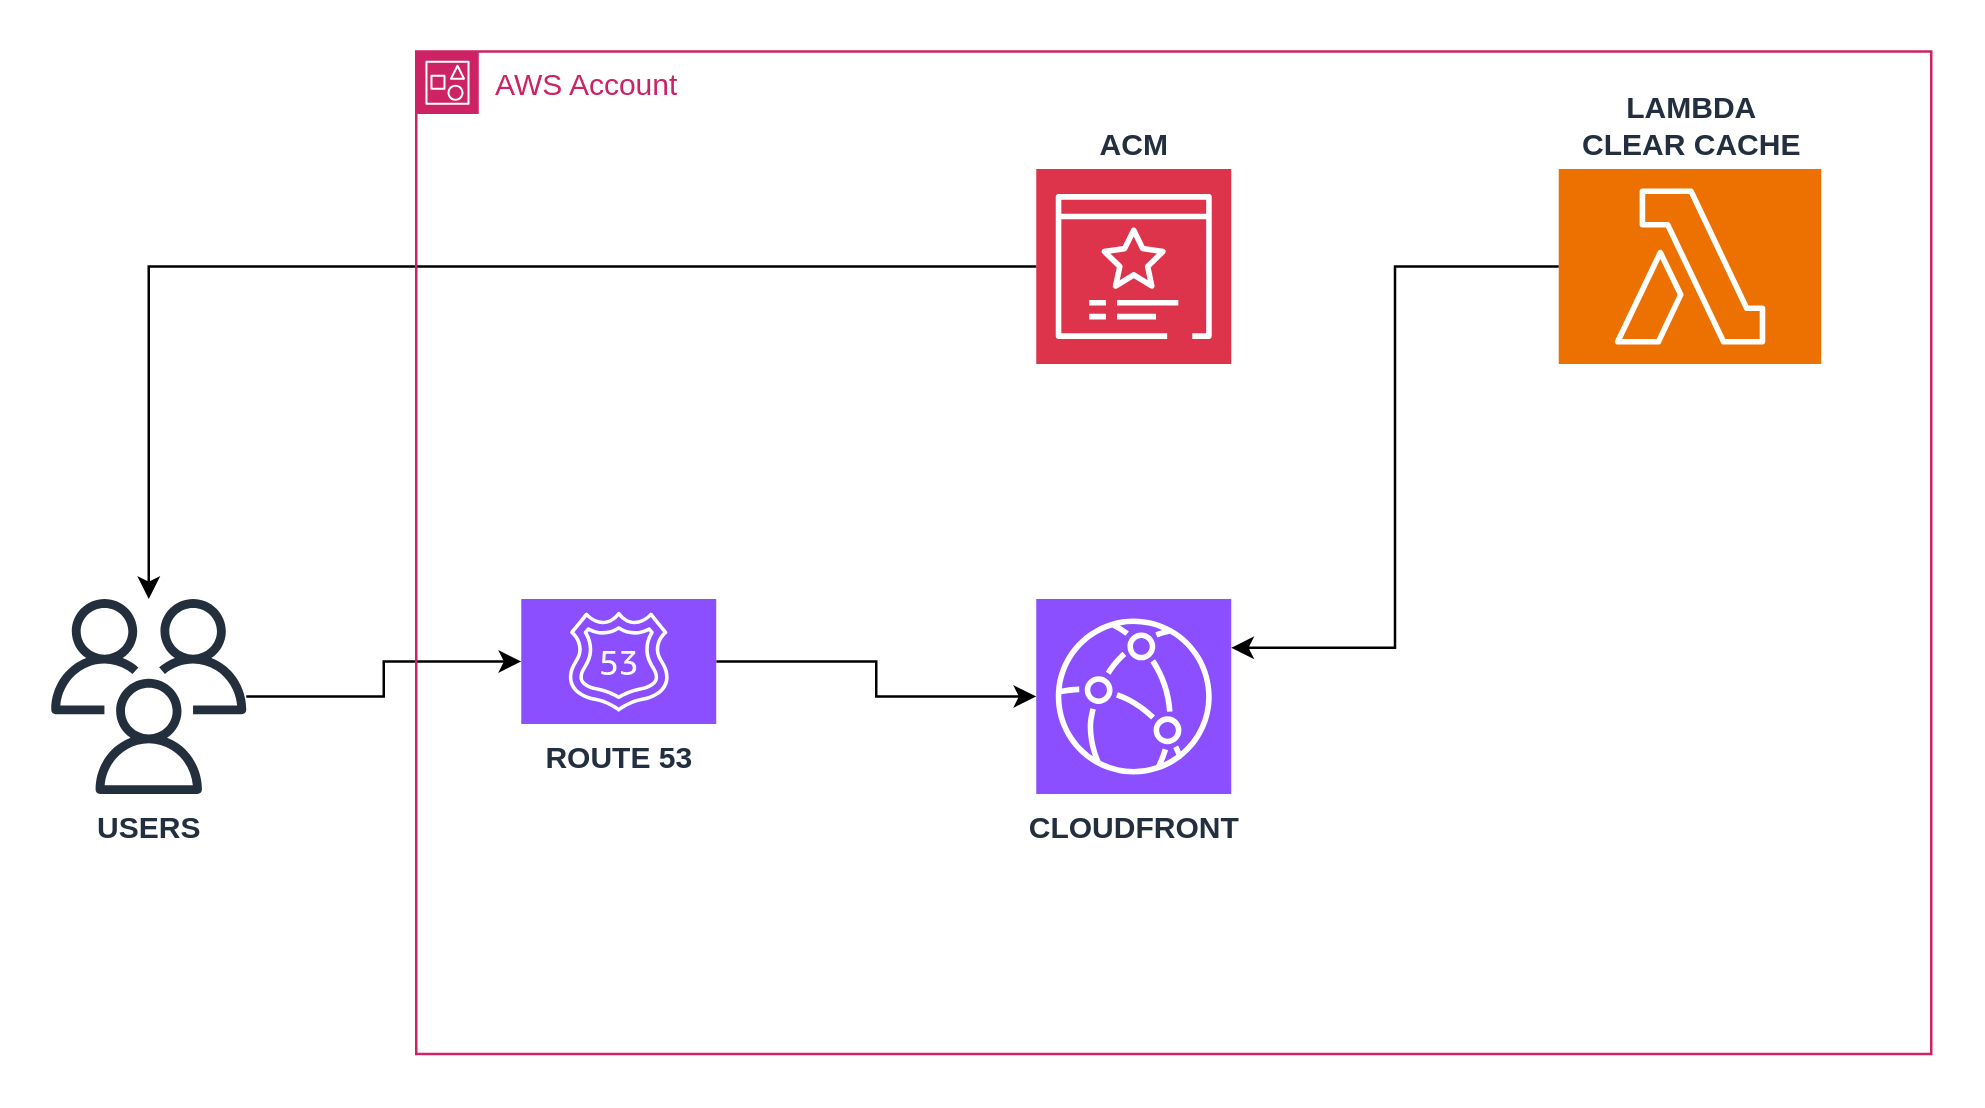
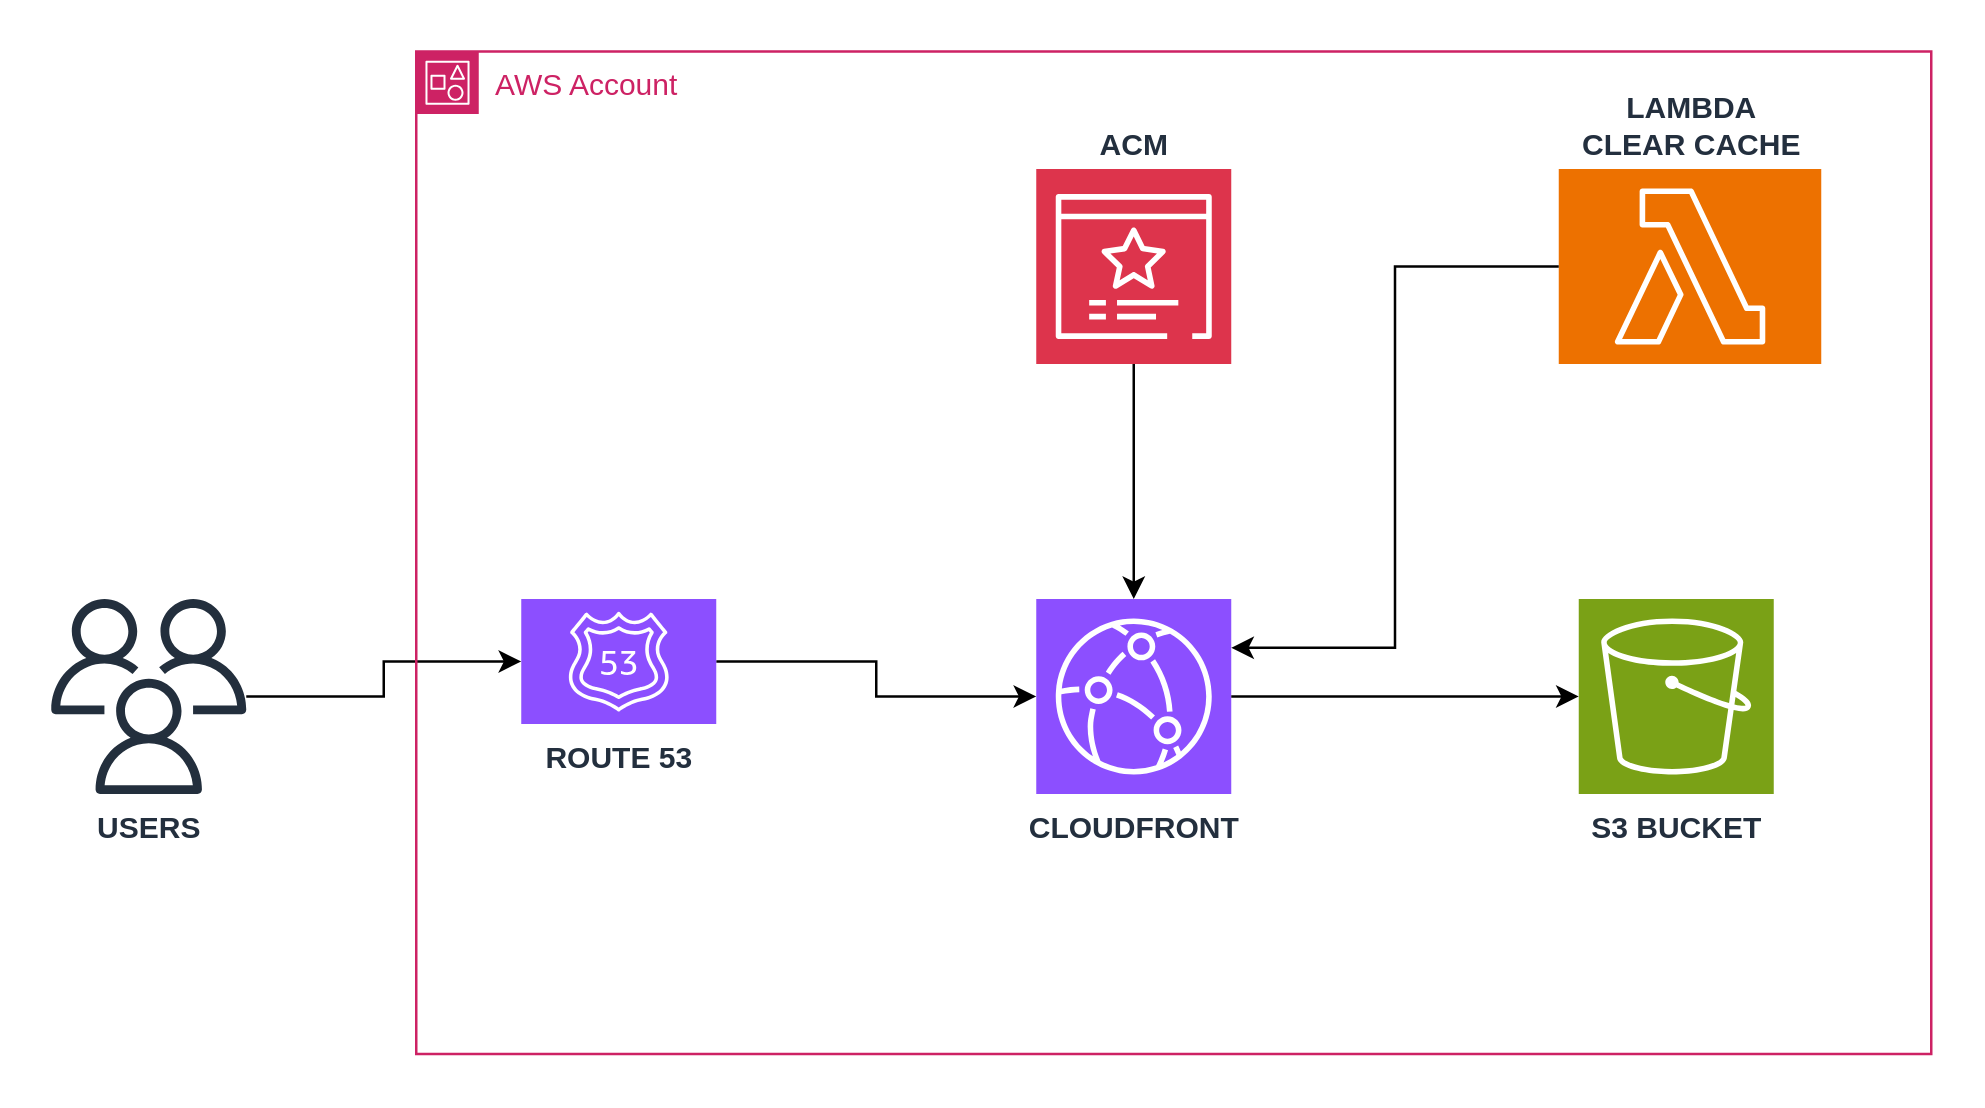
edge "ACM" -> "USERS": now "ACM" -> "CLOUDFRONT"
edge "CLOUDFRONT" -> "S3 BUCKET": added
node "S3 BUCKET": added
